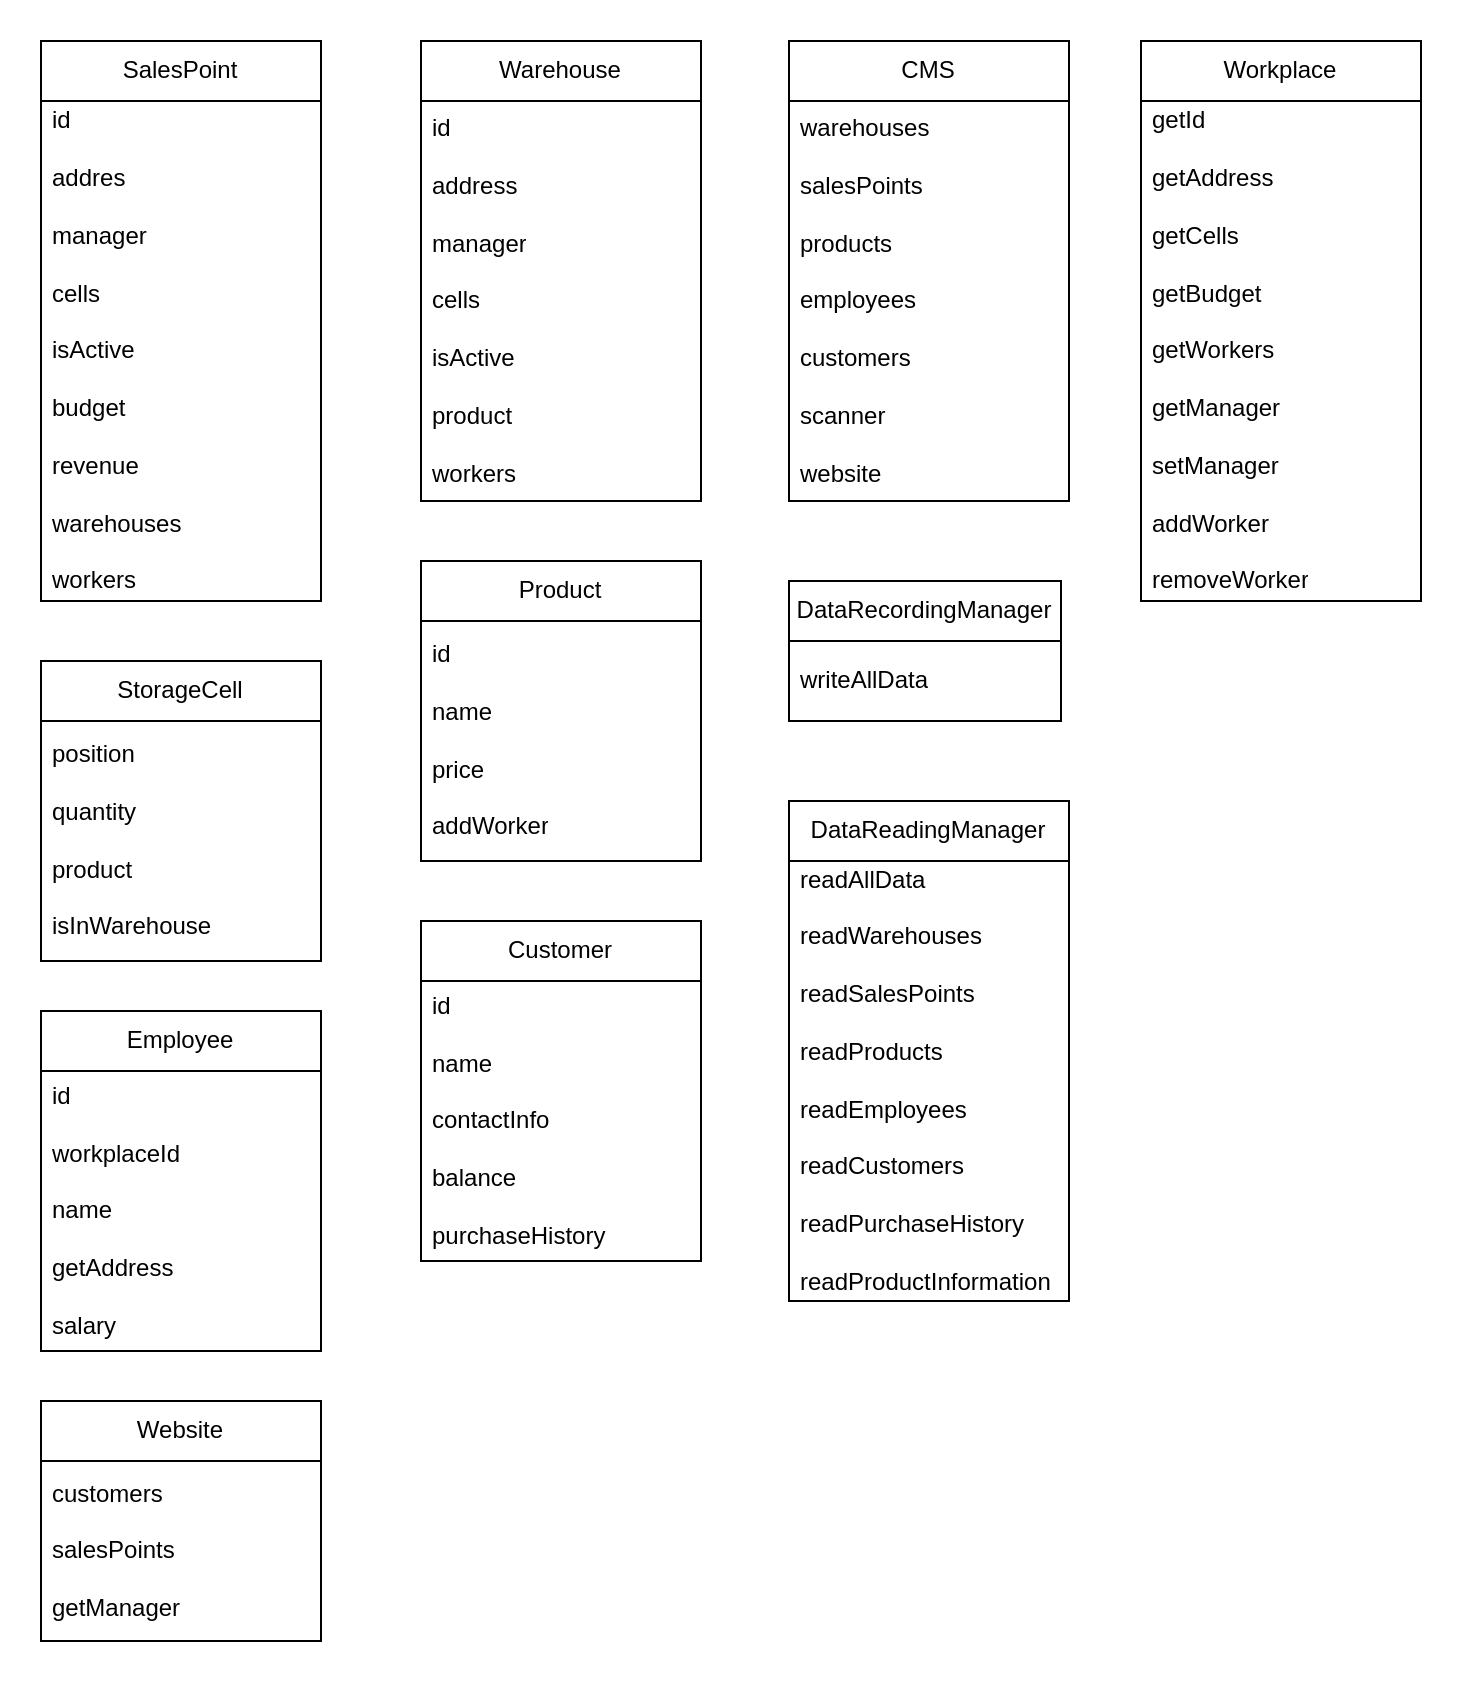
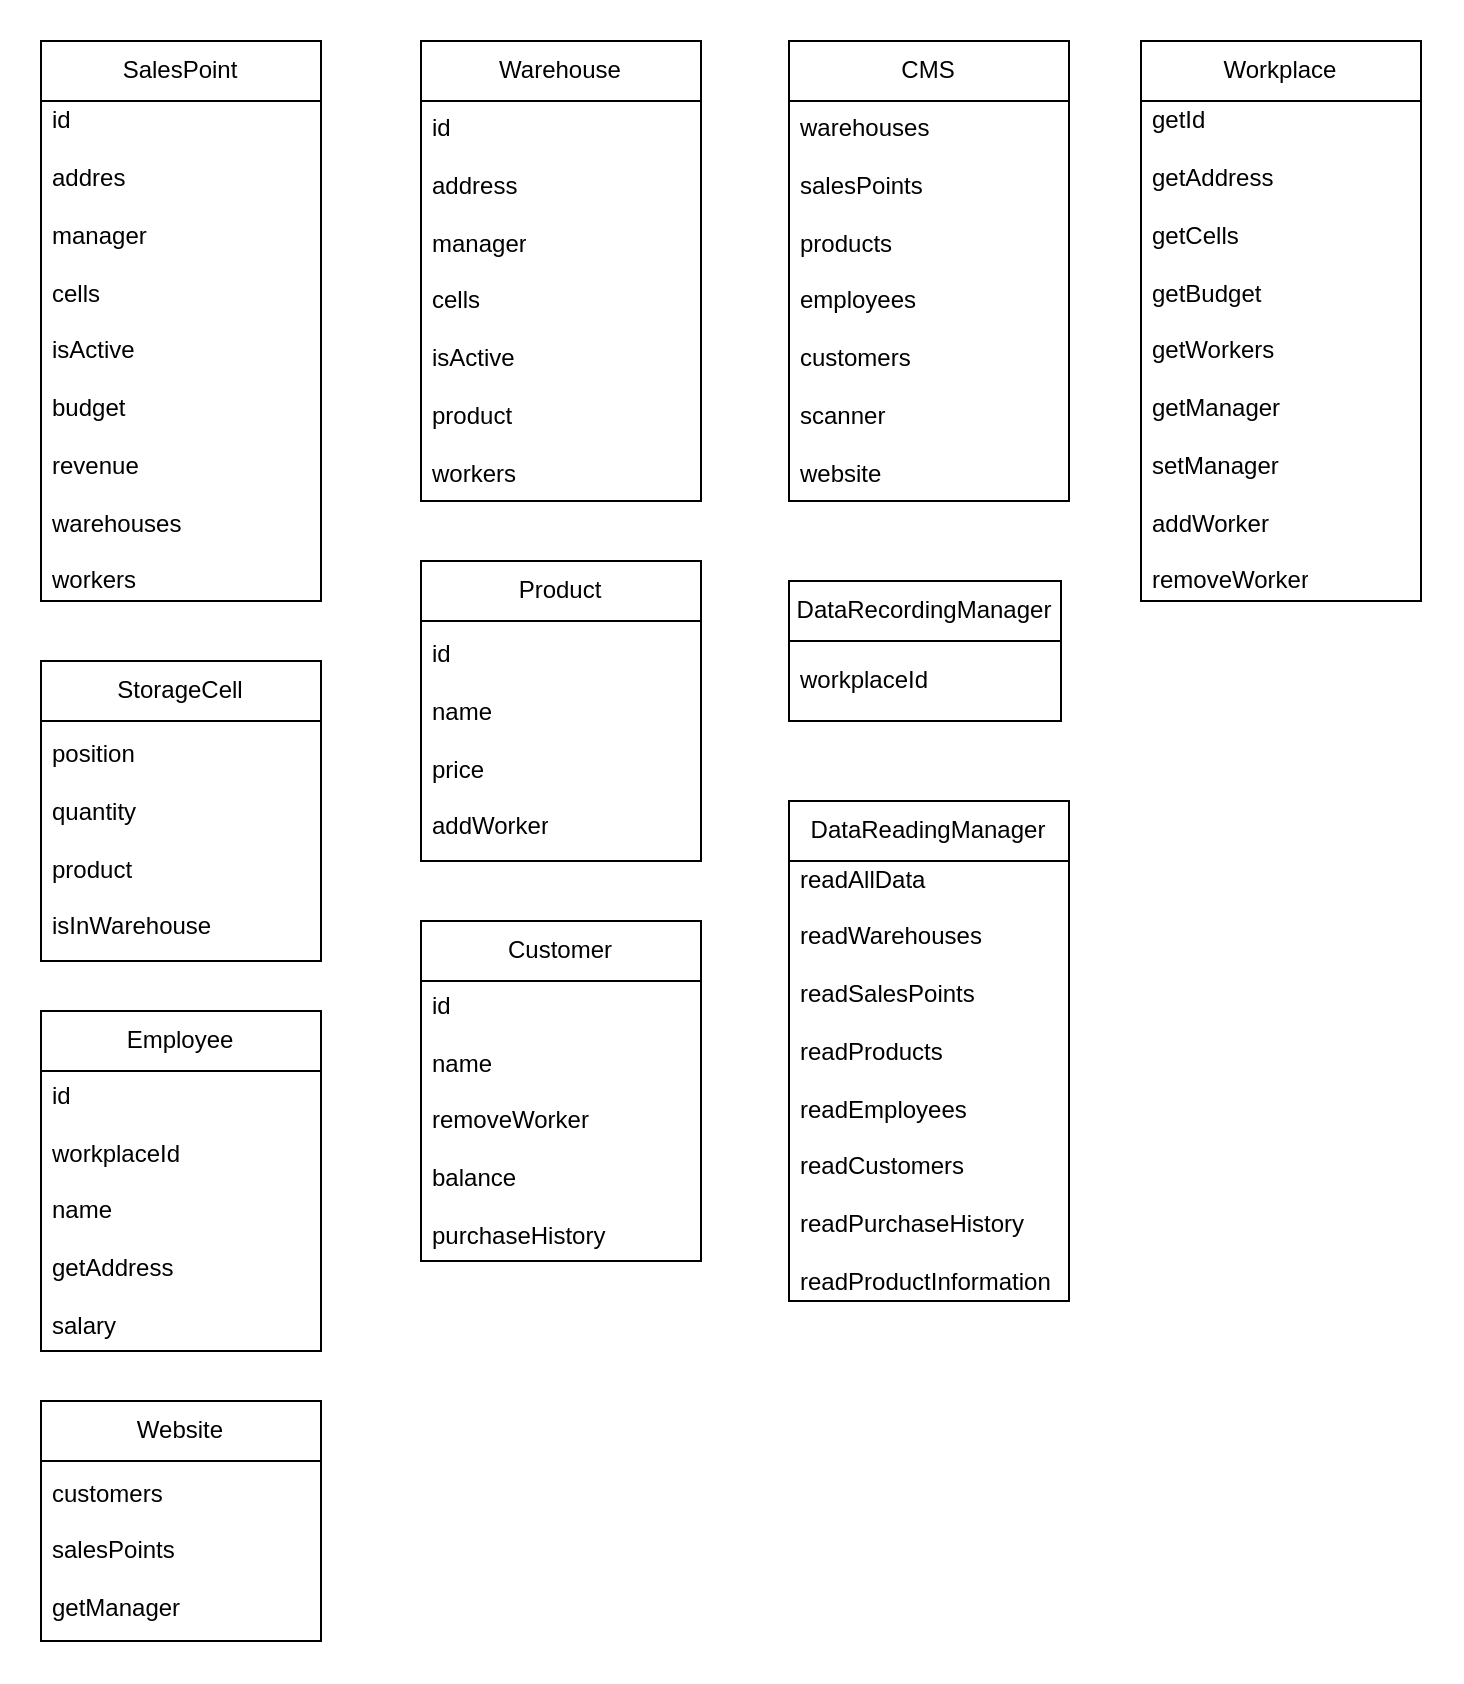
node "writeAllData": label "writeAllData" -> "workplaceId"
node "id name contactInfo balance purchaseHistory": label "id name contactInfo balance purchaseHistory" -> "id name removeWorker balance purchaseHistory"
